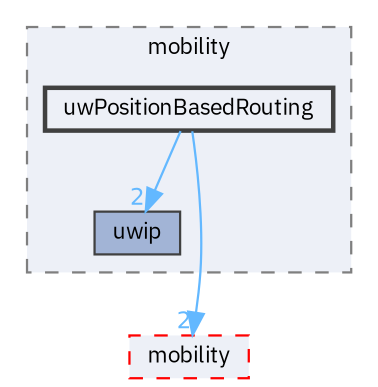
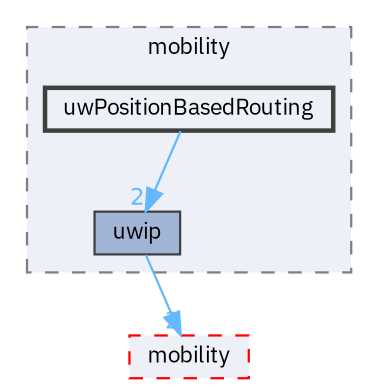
edge "uwPositionBasedRouting" -> "mobility": now "uwip" -> "mobility"
